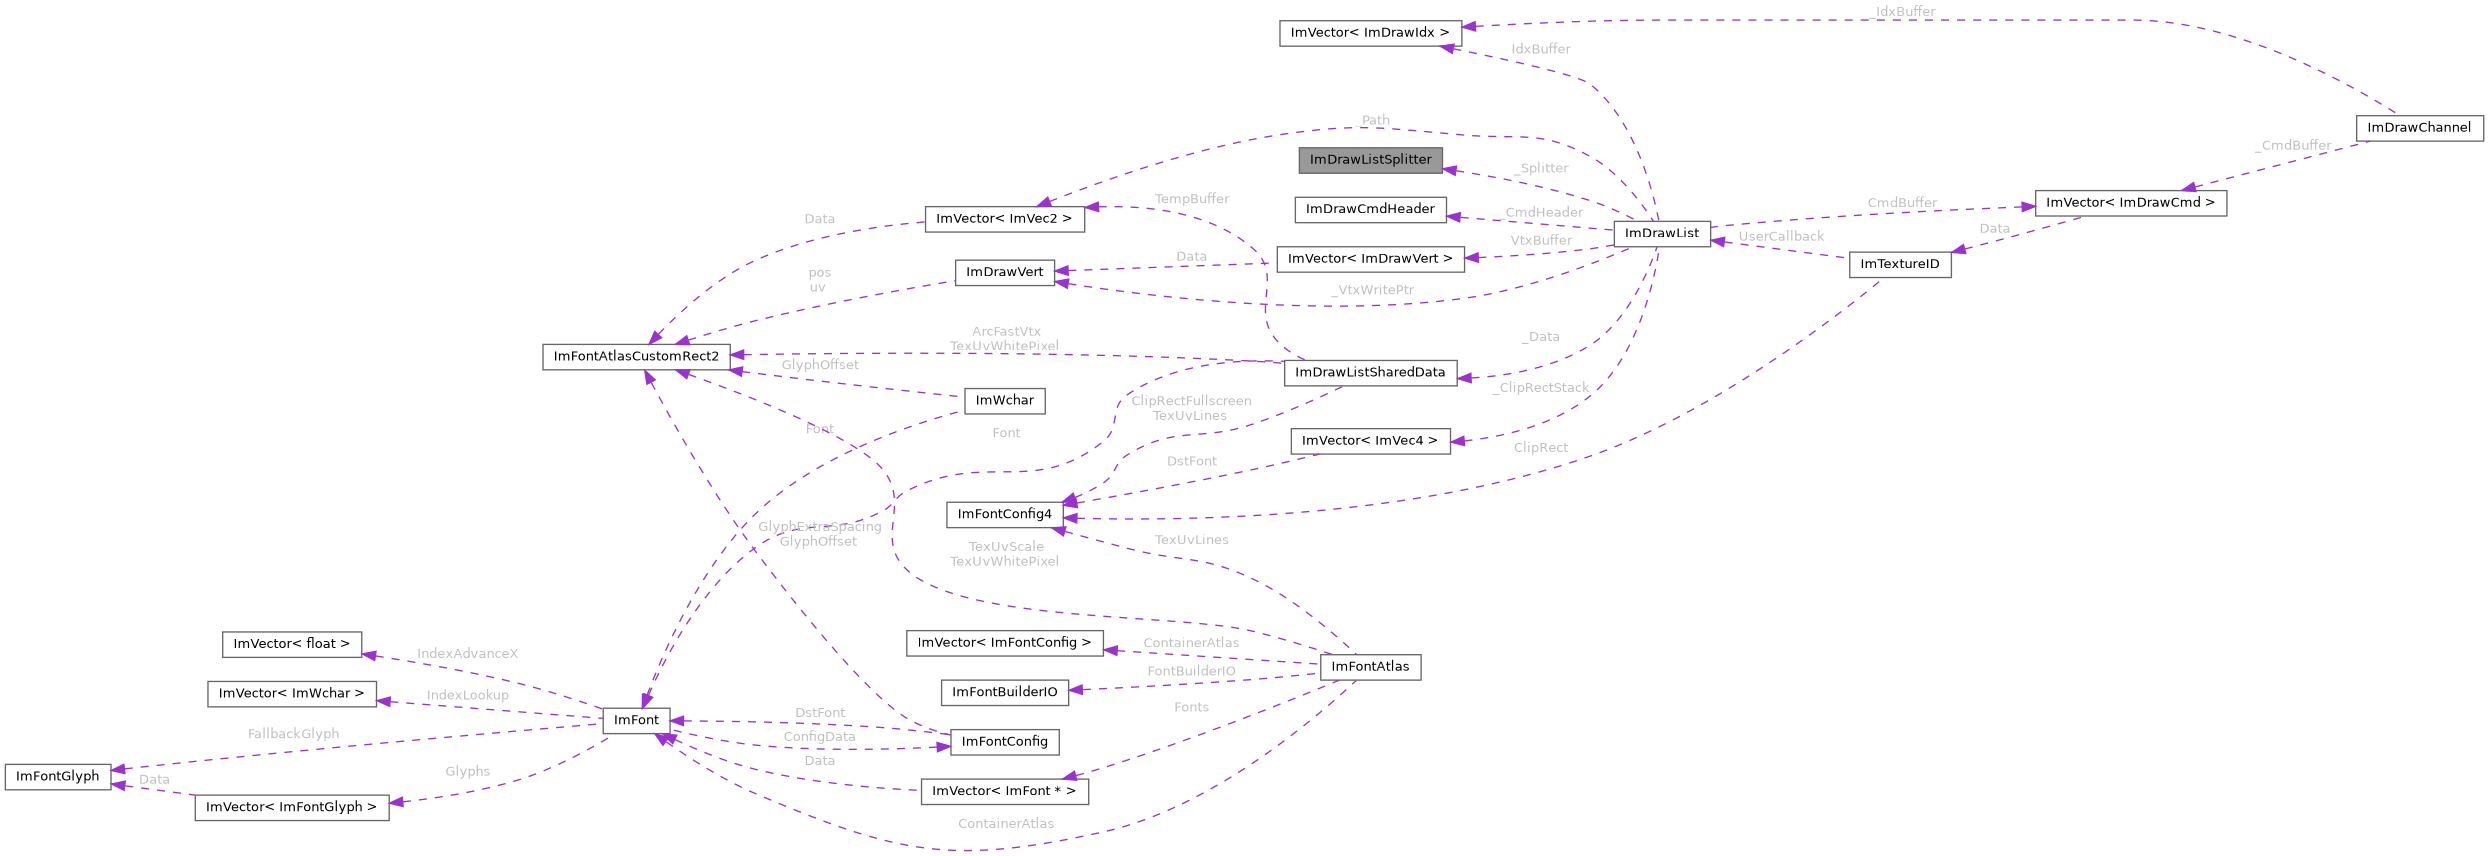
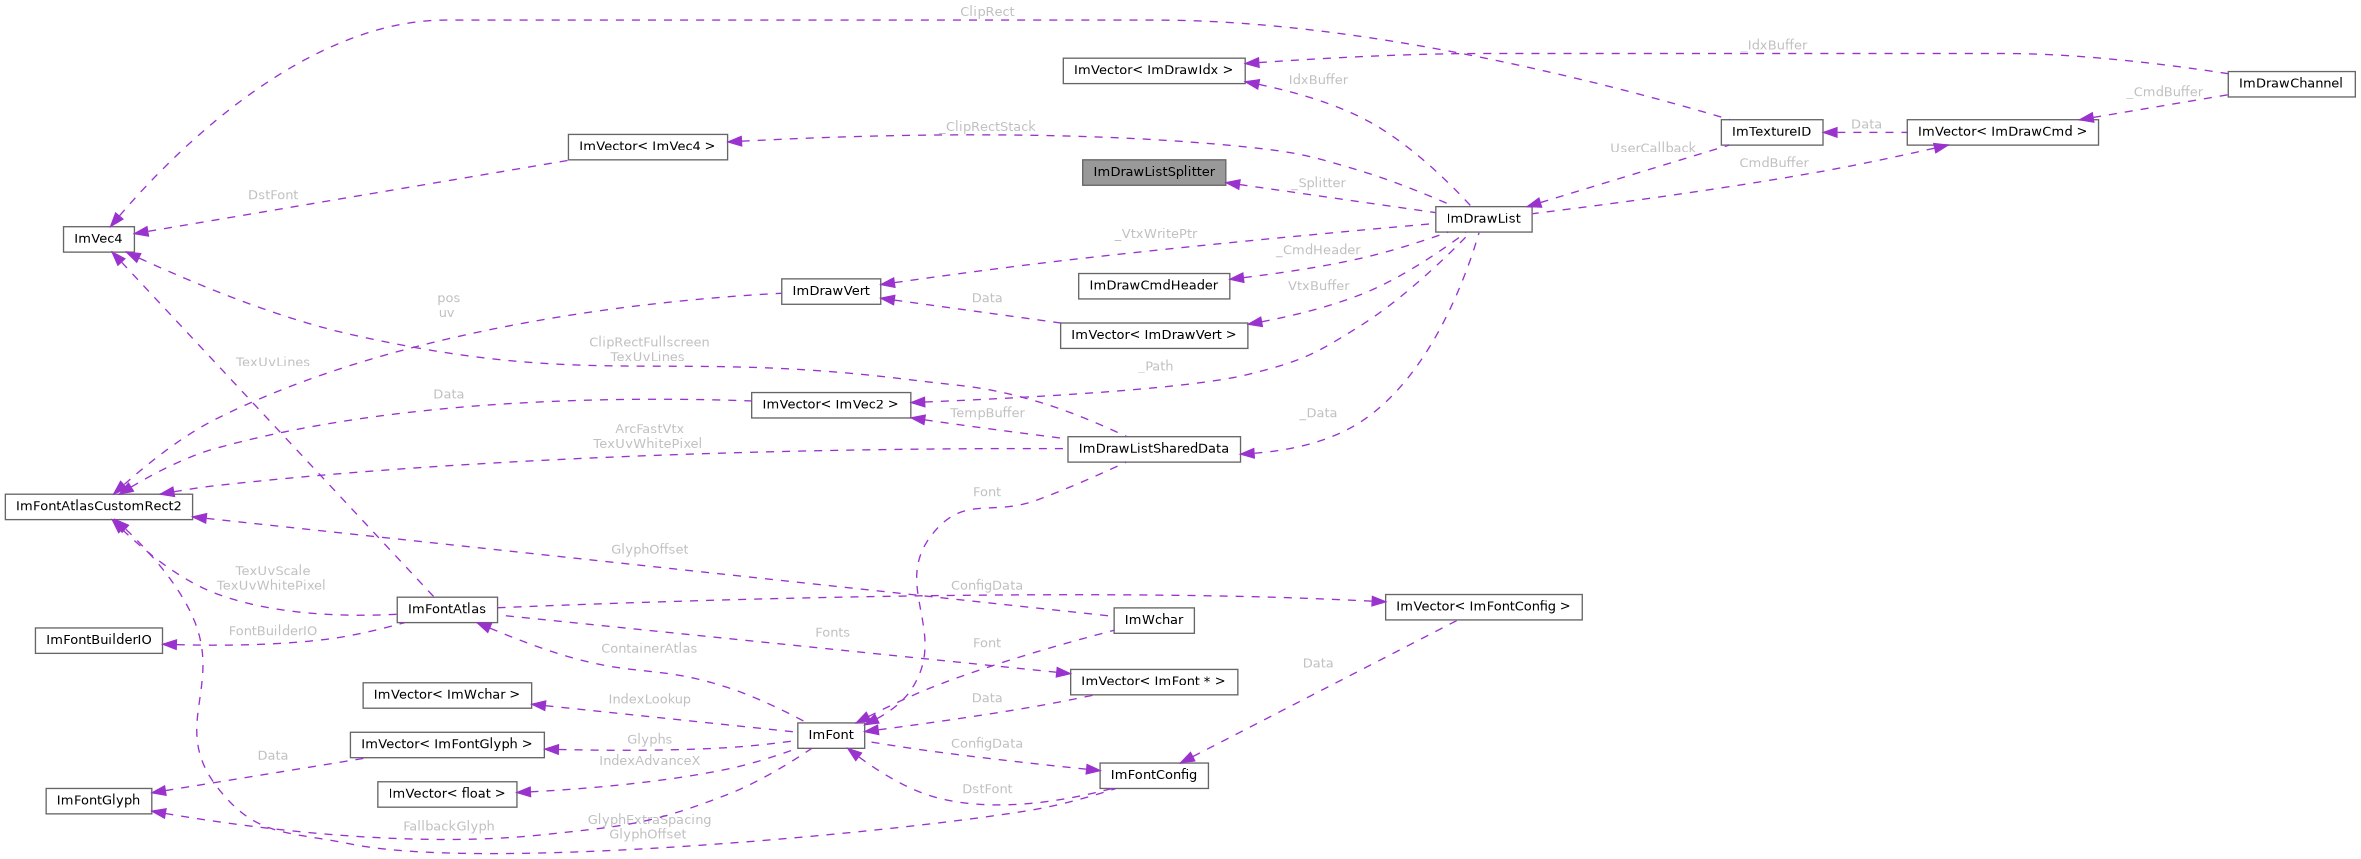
node "ImFontConfig4": label "ImFontConfig4" -> "ImVec4"
edge "ImFontAtlas" -> "ImVector< ImFontConfig >": label " ContainerAtlas" -> " ConfigData"
edge "ImVector< ImFontConfig >" -> "ImFontConfig": added, label "Data"
edge "ImFontAtlas" -> "ImFont": reversed
